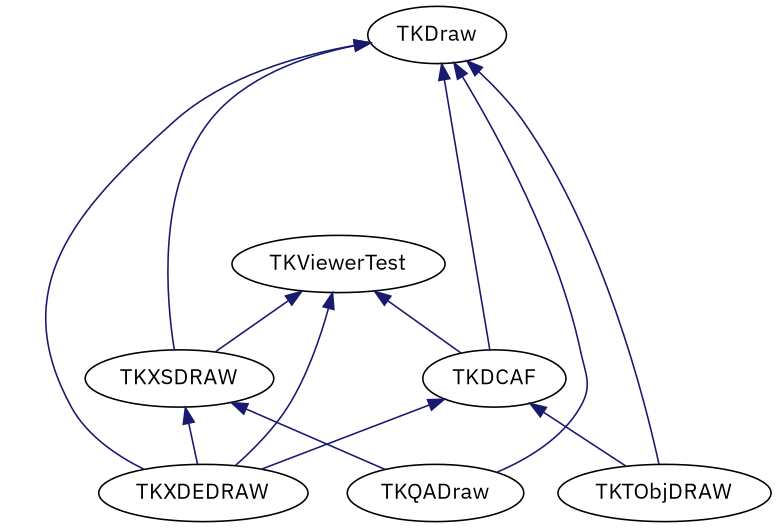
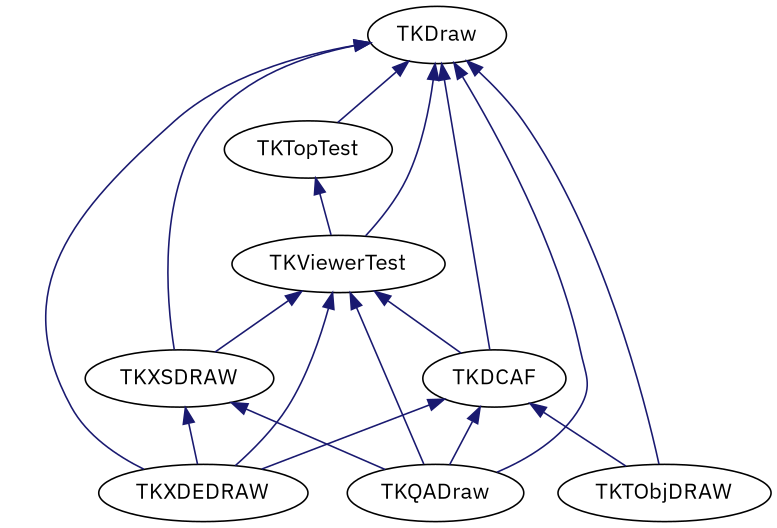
node "TKTopTest": added
edge "TKViewerTest" -> "TKDraw": added
edge "TKQADraw" -> "TKViewerTest": added
edge "TKQADraw" -> "TKDCAF": added
